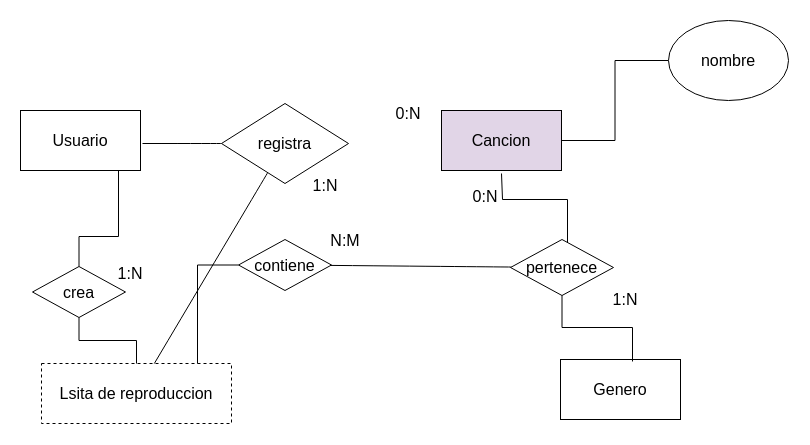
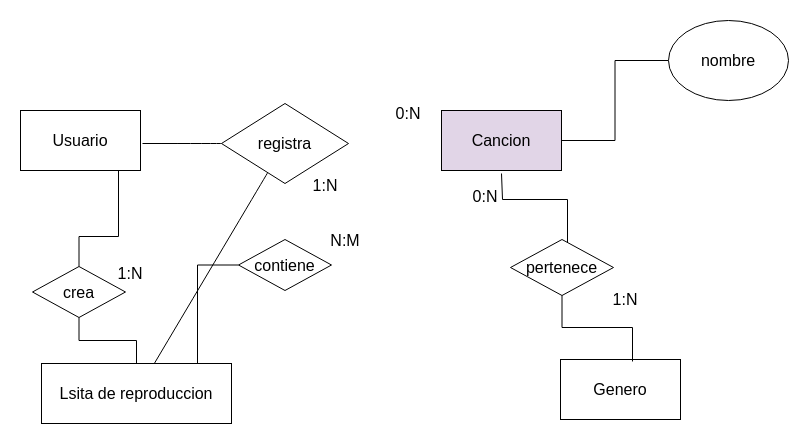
edge "contiene" -- "pertenece": removed
node "Lsita de reproduccion": style dashed -> solid
